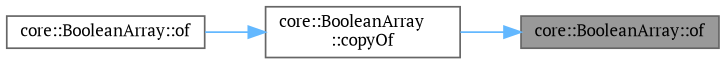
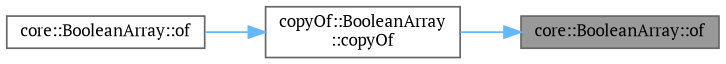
node "core::BooleanArray ::copyOf": label "core::BooleanArray ::copyOf" -> "copyOf::BooleanArray ::copyOf"
